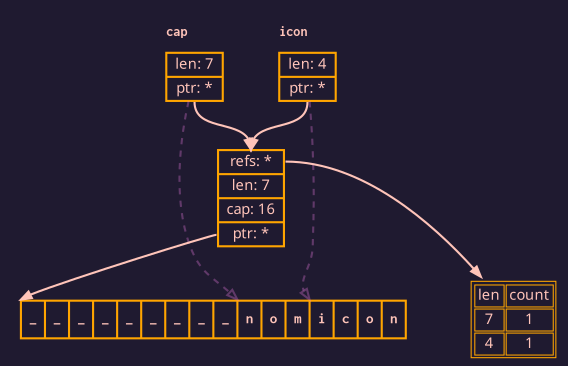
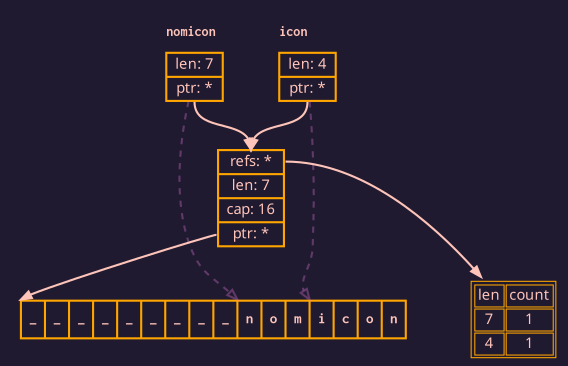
cluster "cap": label "cap" -> "nomicon"
